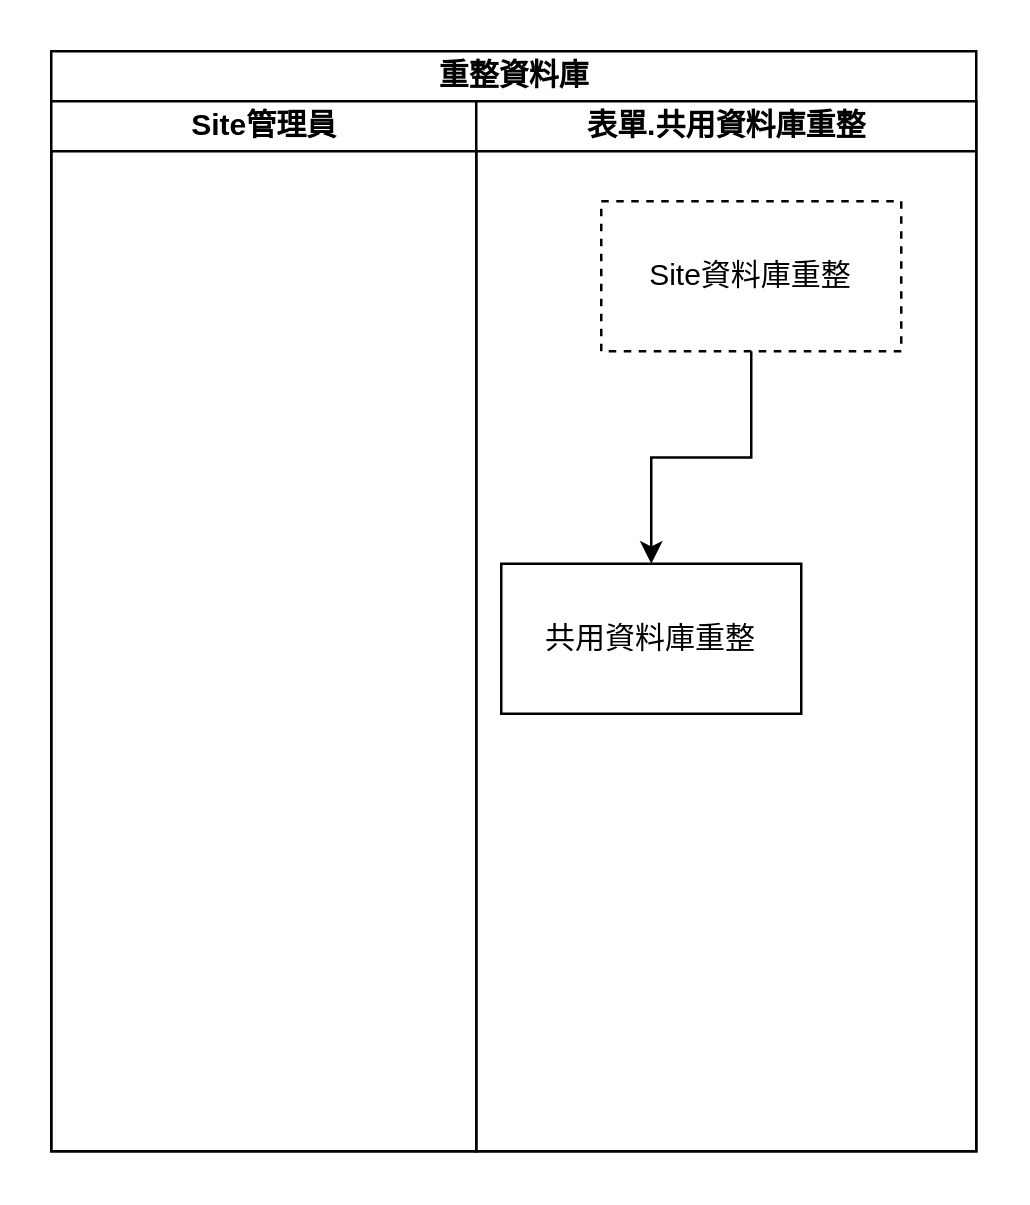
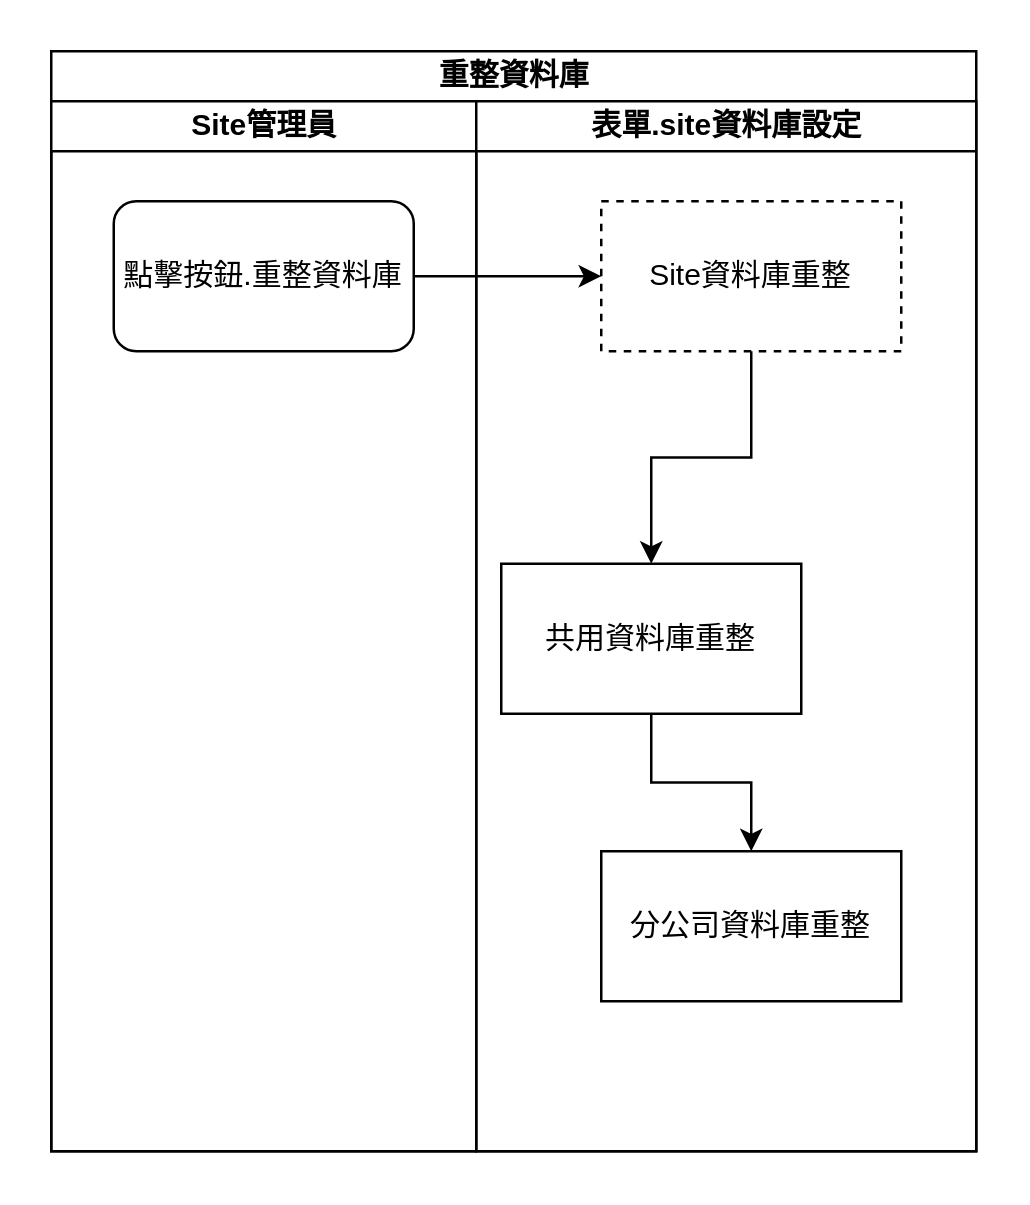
node "表單.共用資料庫重整": label "表單.共用資料庫重整" -> "表單.site資料庫設定"
node "點擊按鈕.重整資料庫": added
edge "點擊按鈕.重整資料庫" -> "Site資料庫重整": added
edge "共用資料庫重整" -> "分公司資料庫重整": added
node "分公司資料庫重整": added
